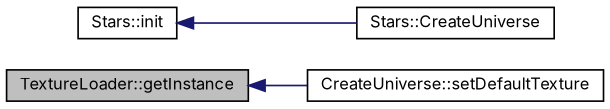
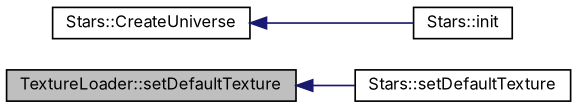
edge "Stars::CreateUniverse" -> "Stars::init": reversed
node "TextureLoader::getInstance": label "TextureLoader::getInstance" -> "TextureLoader::setDefaultTexture"
node "CreateUniverse::setDefaultTexture": label "CreateUniverse::setDefaultTexture" -> "Stars::setDefaultTexture"
